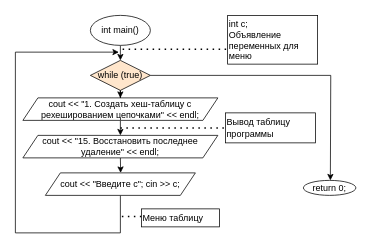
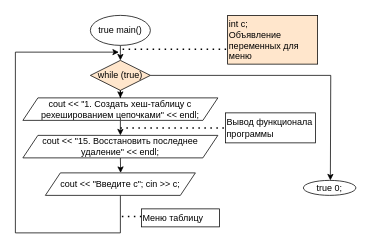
node "int main()": label "int main()" -> "true main()"
node "int c; Объявление переменных для меню": fillcolor #ffffff -> #ffe6cc
node "Вывод таблицу программы": label "Вывод таблицу программы" -> "Вывод функционала программы"
node "return 0;": label "return 0;" -> "true 0;"
